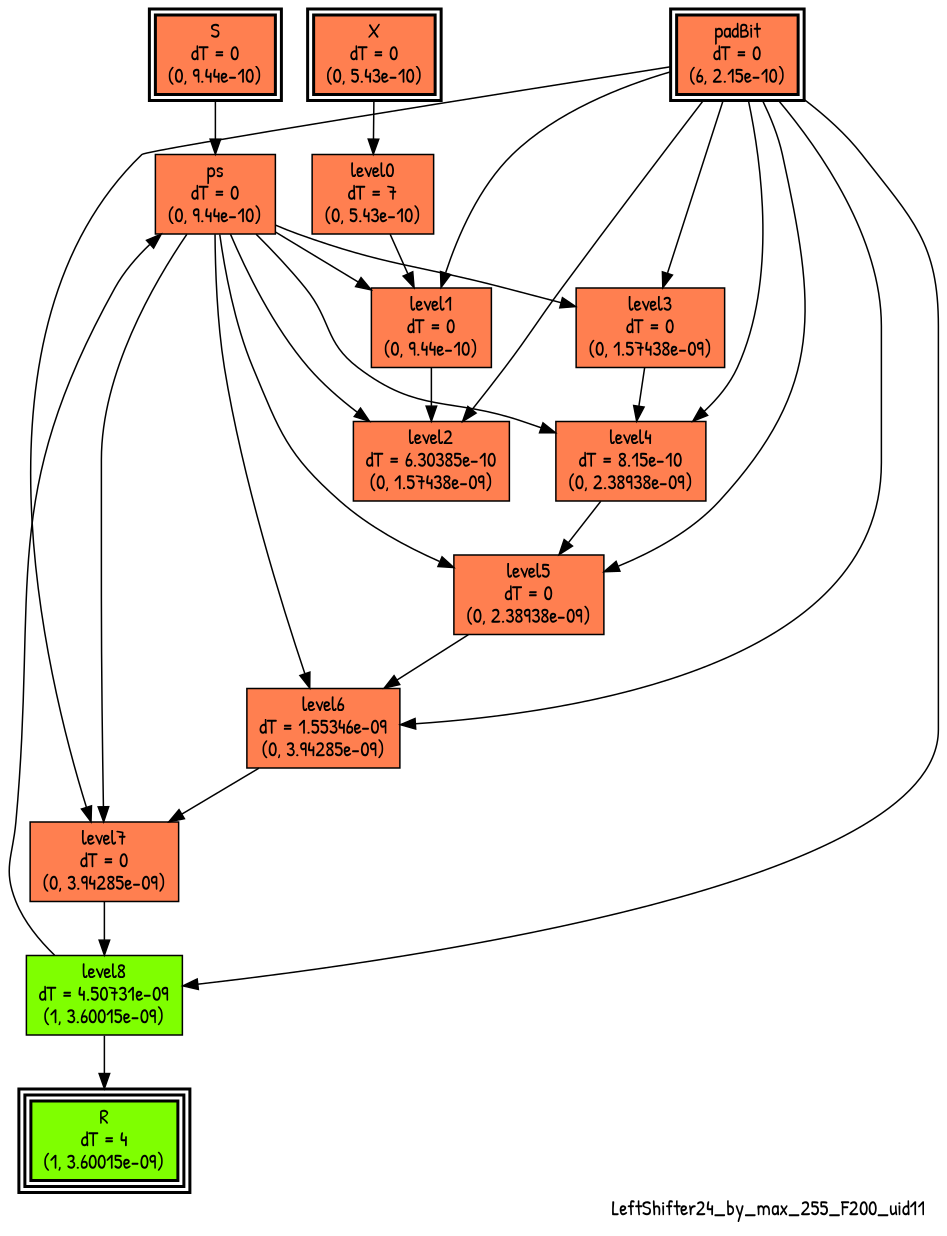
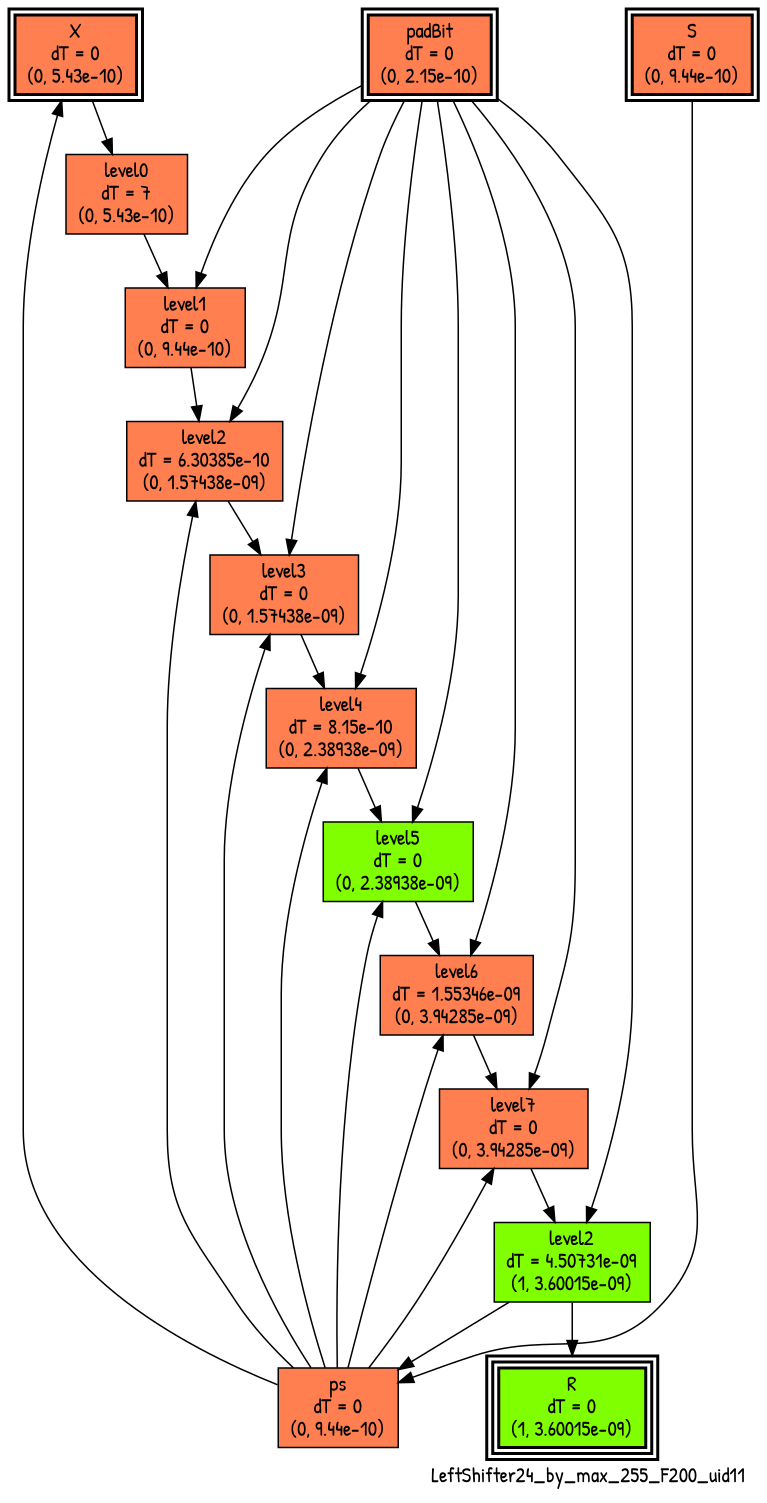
node "padBit dT = 0 (6, 2.15e-10)": label "padBit dT = 0 (6, 2.15e-10)" -> "padBit dT = 0 (0, 2.15e-10)"
edge "ps dT = 0 (0, 9.44e-10)" -> "level1 dT = 0 (0, 9.44e-10)": now "ps dT = 0 (0, 9.44e-10)" -> "X dT = 0 (0, 5.43e-10)"
edge "level2 dT = 6.30385e-10 (0, 1.57438e-09)" -> "level3 dT = 0 (0, 1.57438e-09)": added
node "level5 dT = 0 (0, 2.38938e-09)": fillcolor coral -> chartreuse
node "level8 dT = 4.50731e-09 (1, 3.60015e-09)": label "level8 dT = 4.50731e-09 (1, 3.60015e-09)" -> "level2 dT = 4.50731e-09 (1, 3.60015e-09)"
node "R dT = 4 (1, 3.60015e-09)": label "R dT = 4 (1, 3.60015e-09)" -> "R dT = 0 (1, 3.60015e-09)"
